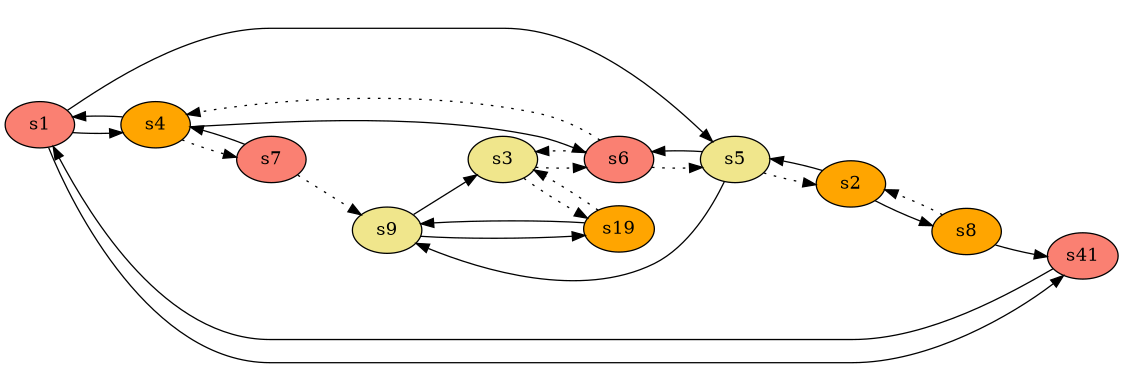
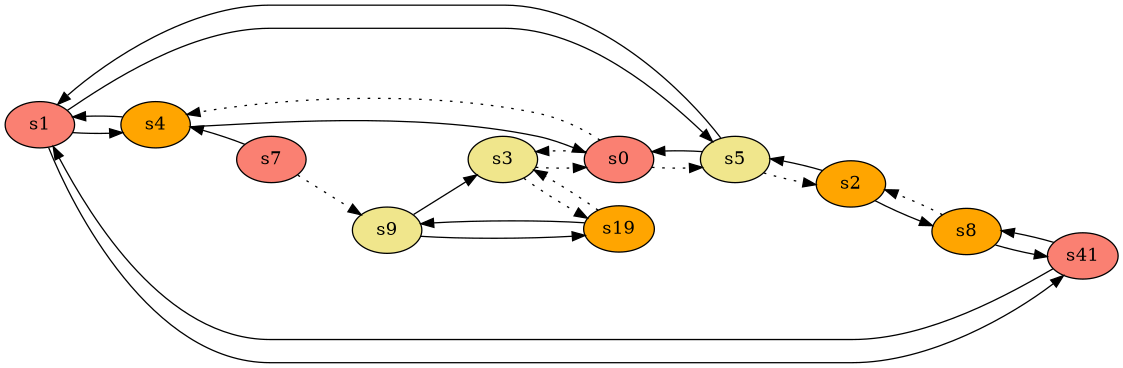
edge "s4" -> "s7": removed
node "s6": label "s6" -> "s0"
edge "s41" -> "s8": added
edge "s5" -> "s9": now "s5" -> "s1"
